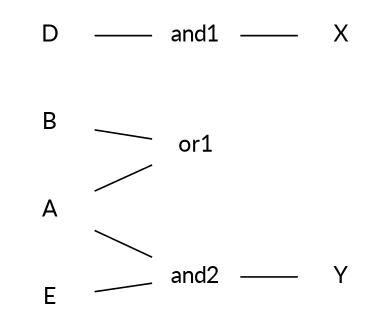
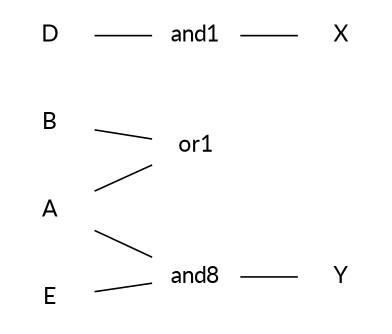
node "and2": label "and2" -> "and8"
